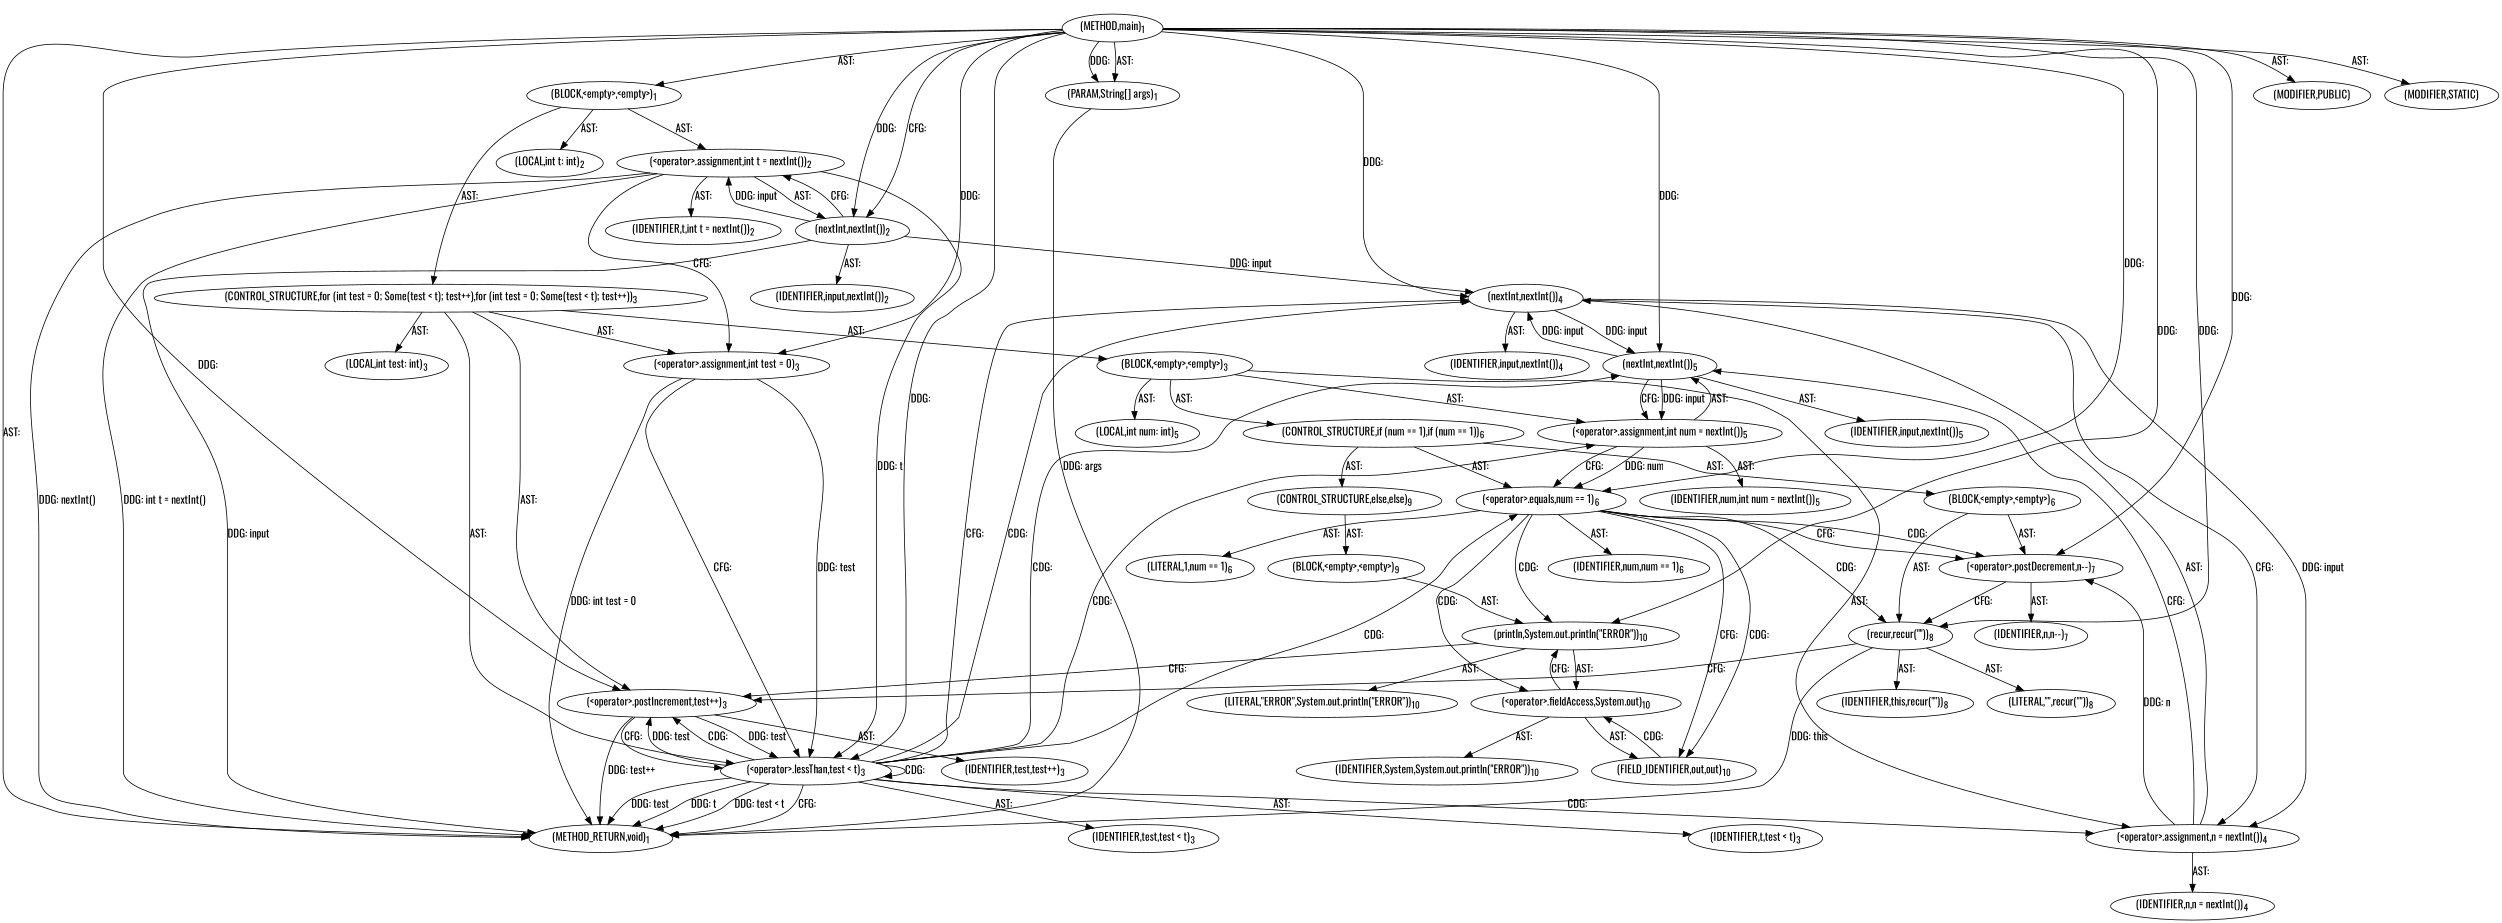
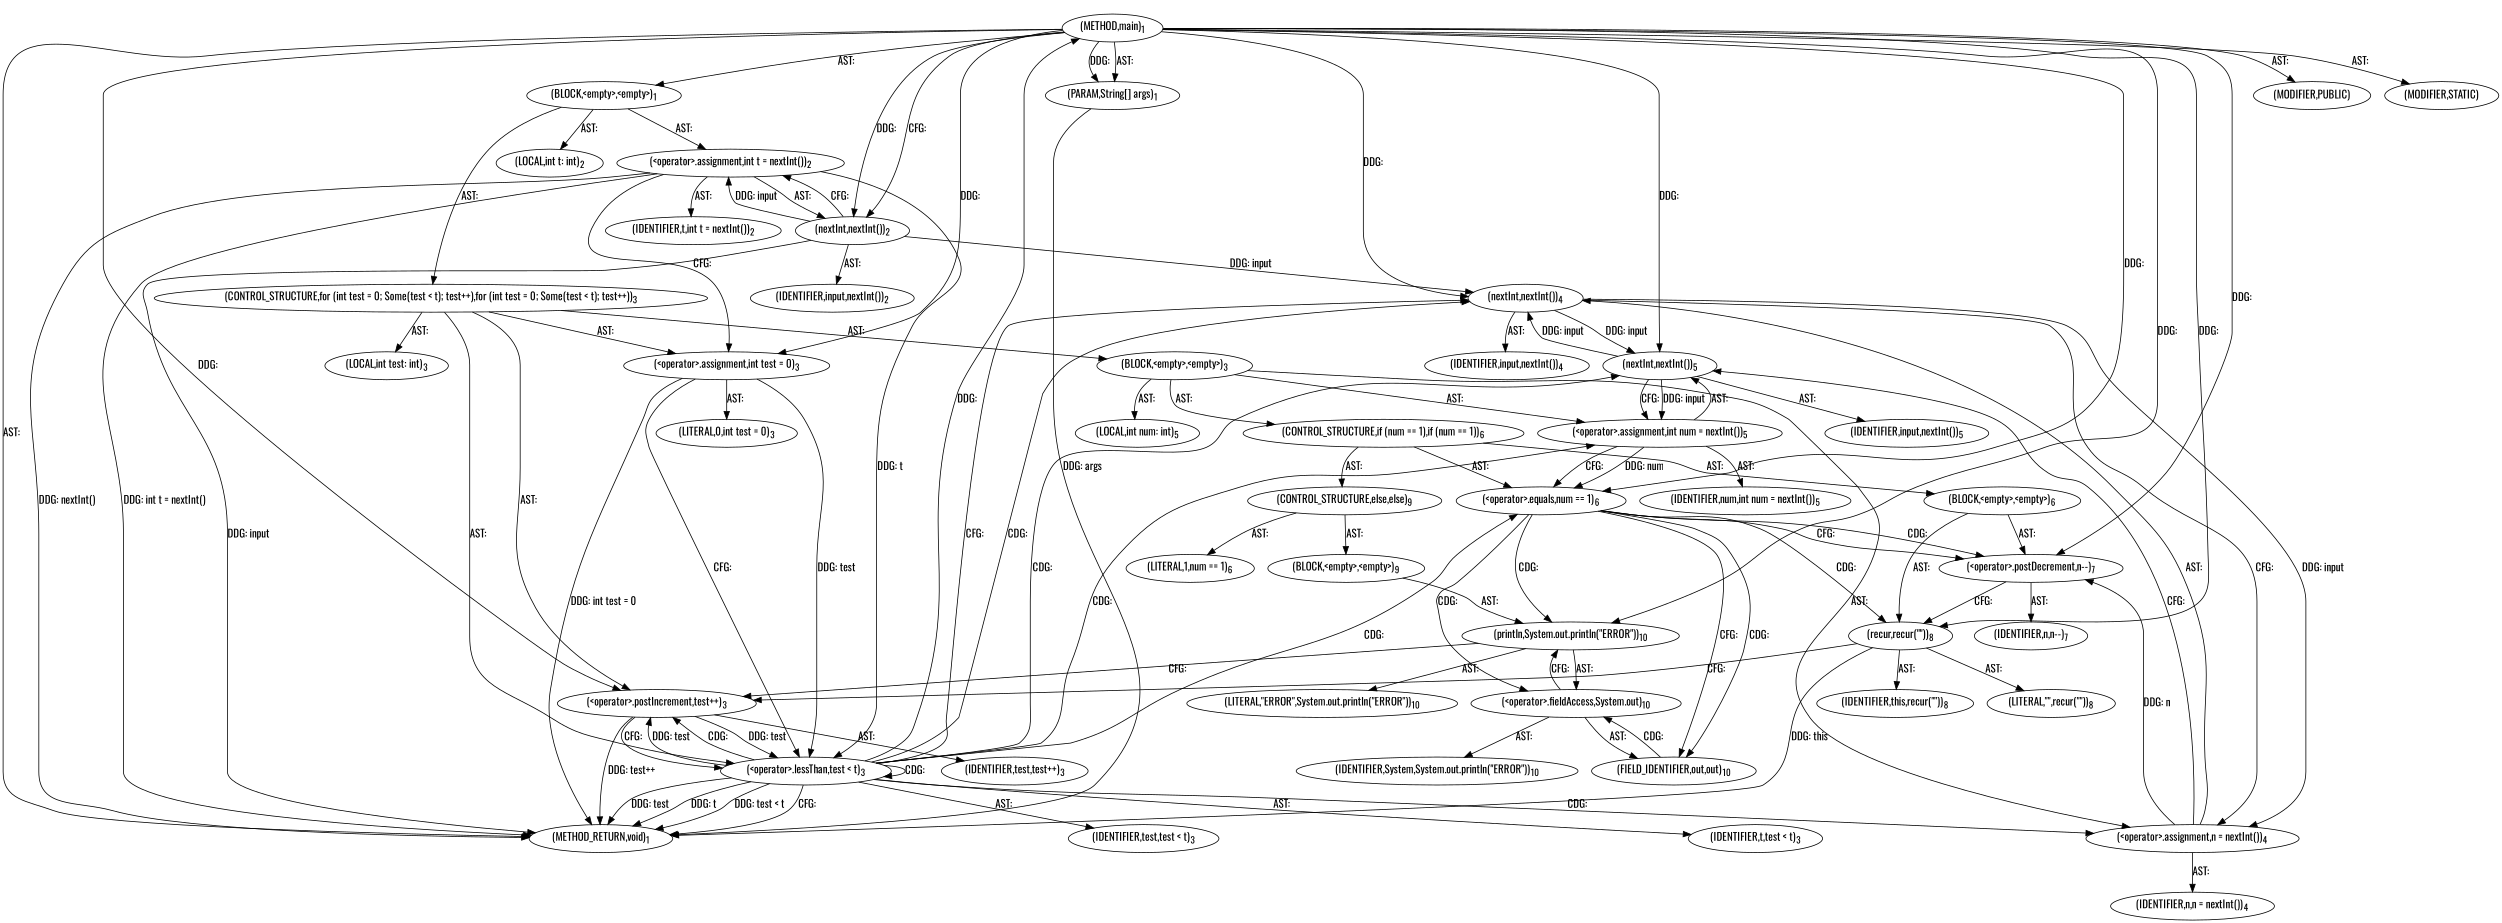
edge "(METHOD,main)" -> "(<operator>.lessThan,test < t)": reversed
node "(LITERAL,0,int test = 0)": added
edge "(<operator>.equals,num == 1)" -> "(LITERAL,1,num == 1)": now "(CONTROL_STRUCTURE,else,else)" -> "(LITERAL,1,num == 1)"
node "(IDENTIFIER,num,num == 1)": removed
